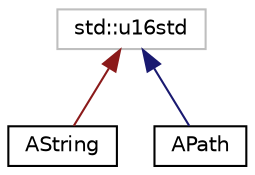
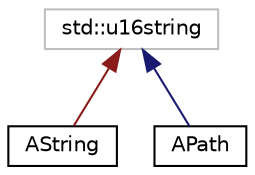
node "std::u16std": label "std::u16std" -> "std::u16string"
